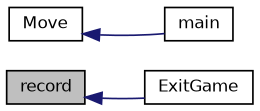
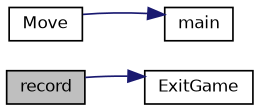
edge "main" -> "Move": reversed
edge "ExitGame" -> "record": reversed
